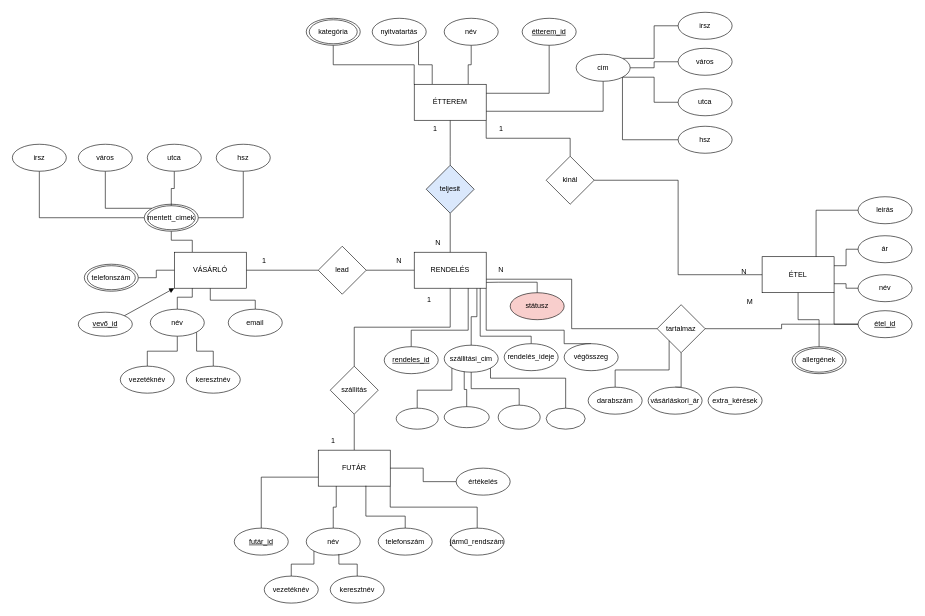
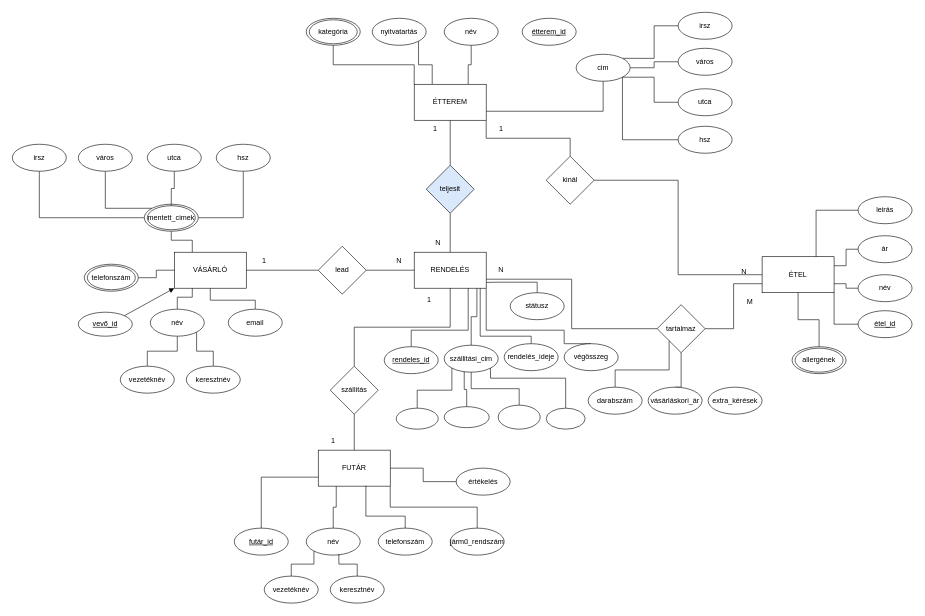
edge "étterem_id" -- "ÉTTEREM": removed
node "státusz": fillcolor #f8cecc -> #ffffff
edge "étel_id" -- "tartalmaz": now "ÉTEL" -- "tartalmaz"
